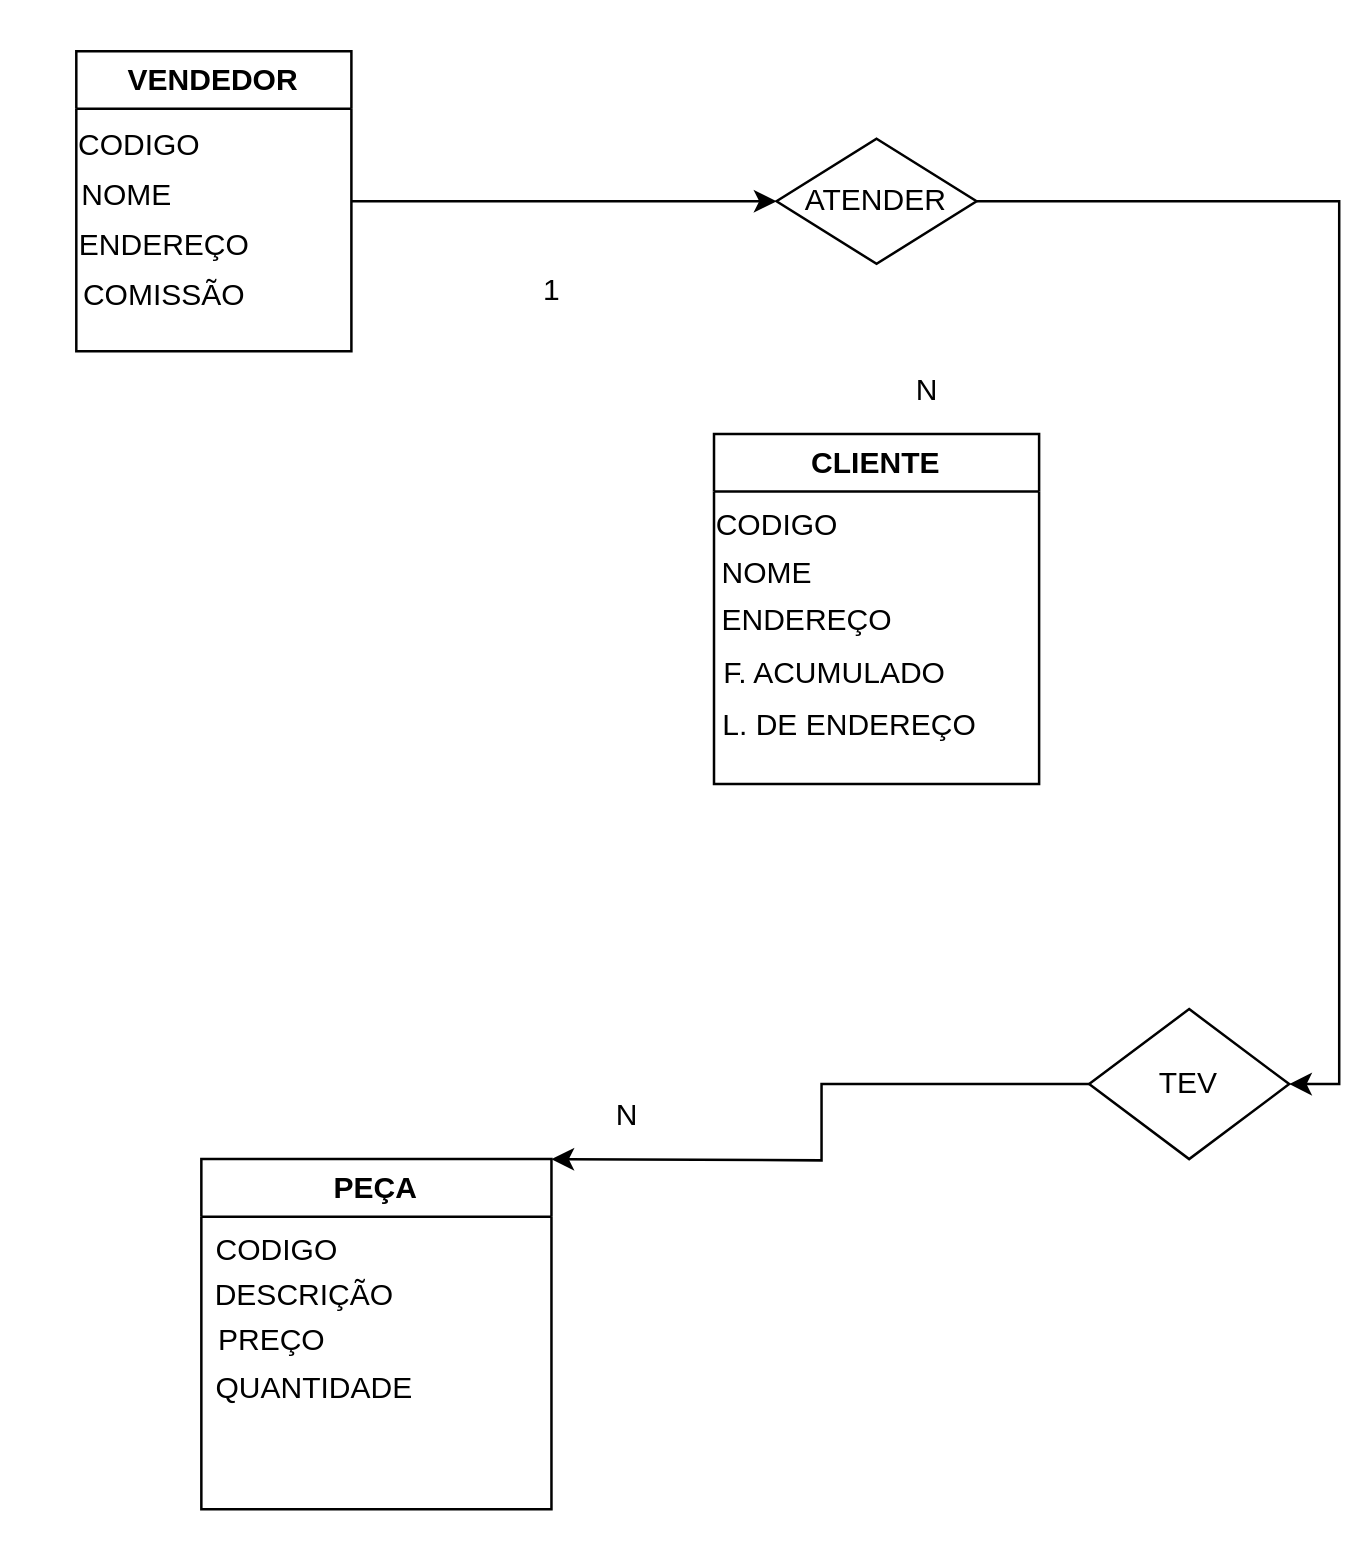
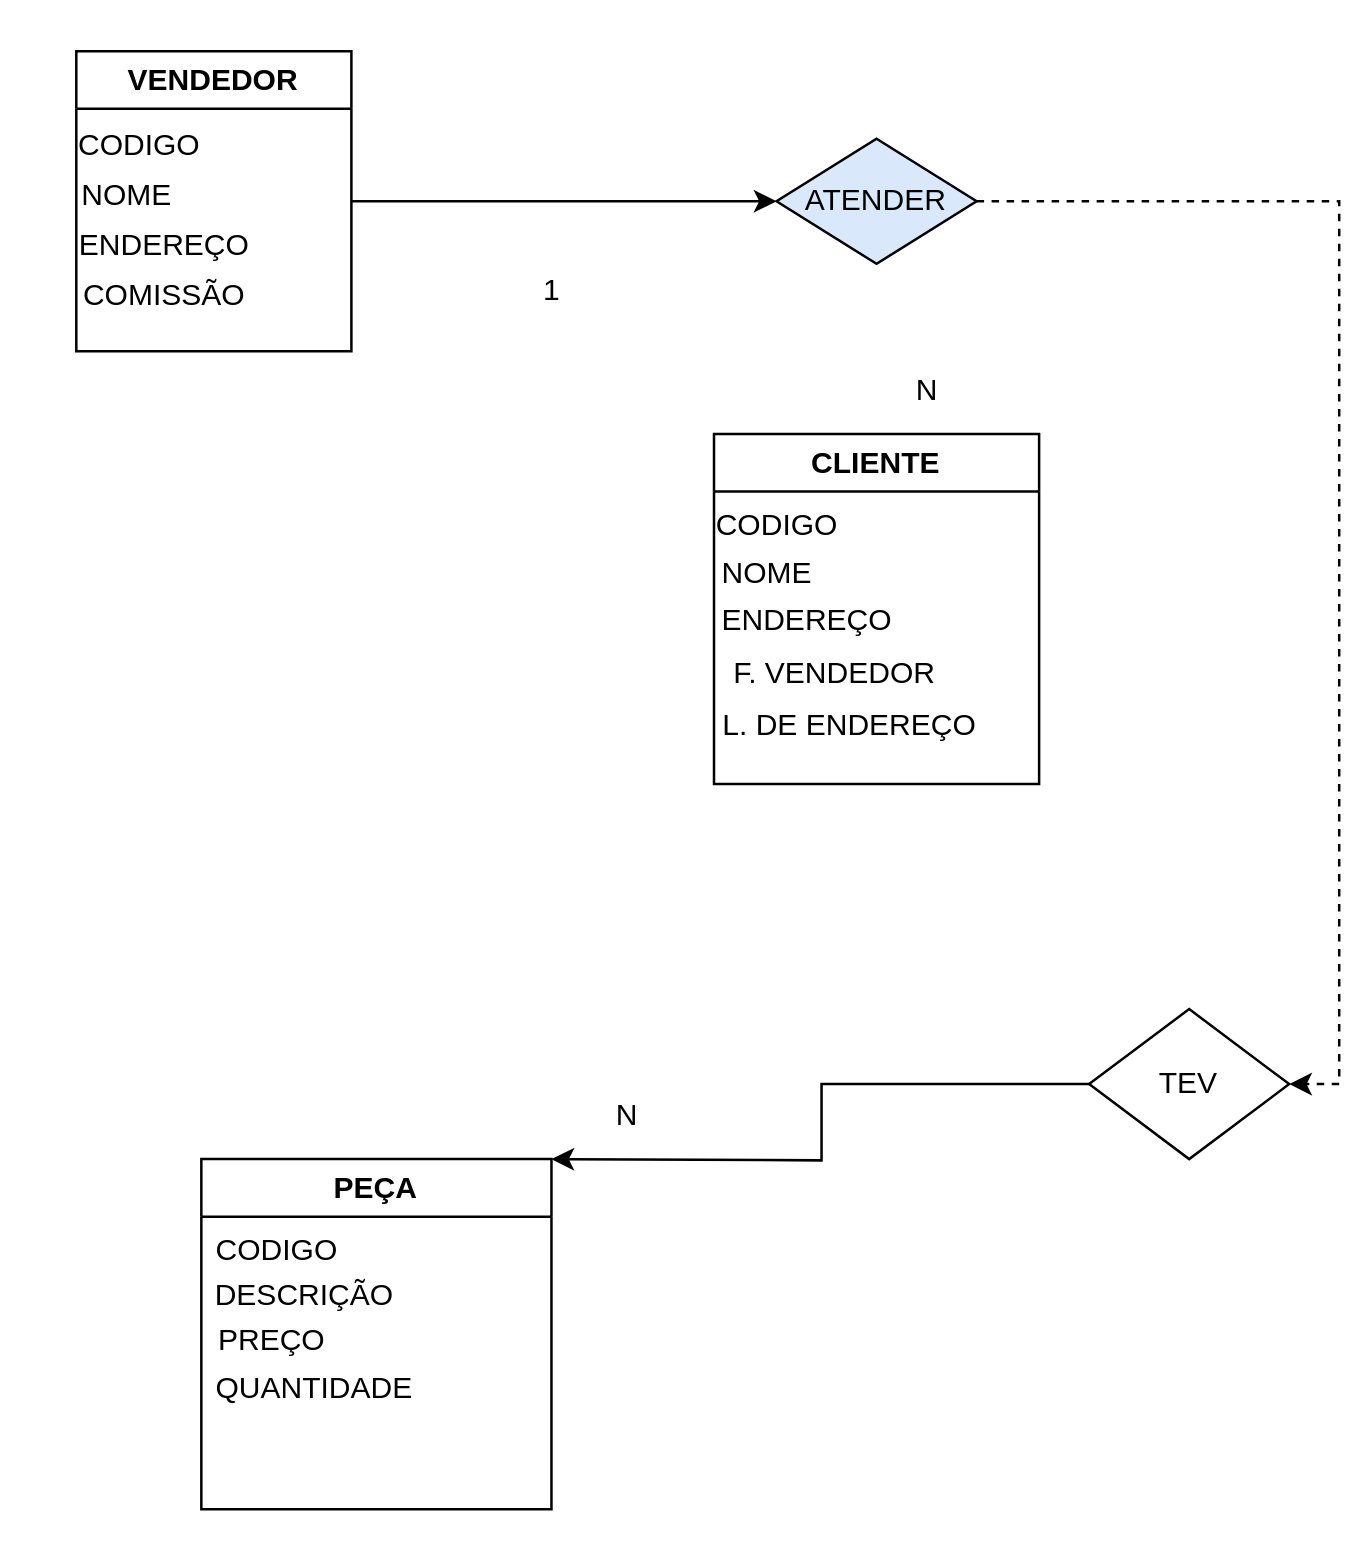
node "ATENDER": fillcolor #ffffff -> #dae8fc
edge "ATENDER" -> "TEV": style solid -> dashed
node "F. ACUMULADO": label "F. ACUMULADO" -> "F. VENDEDOR"
